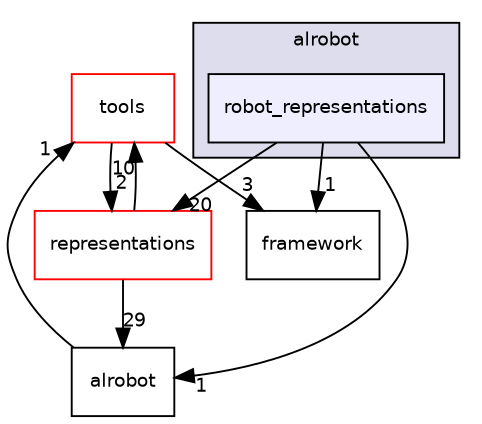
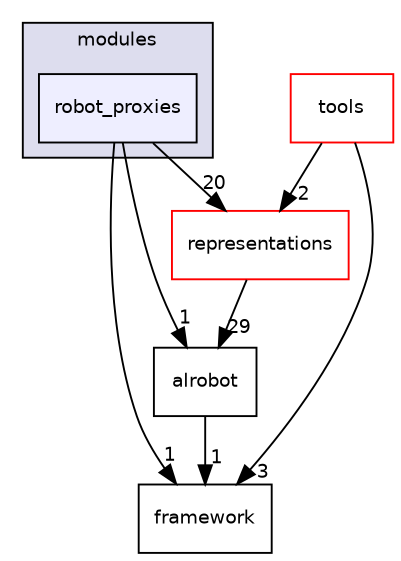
cluster "alrobot": label "alrobot" -> "modules"
node "robot_representations": label "robot_representations" -> "robot_proxies"
edge "representations" -> "tools": removed
edge "alrobot" -> "tools": now "alrobot" -> "framework"
